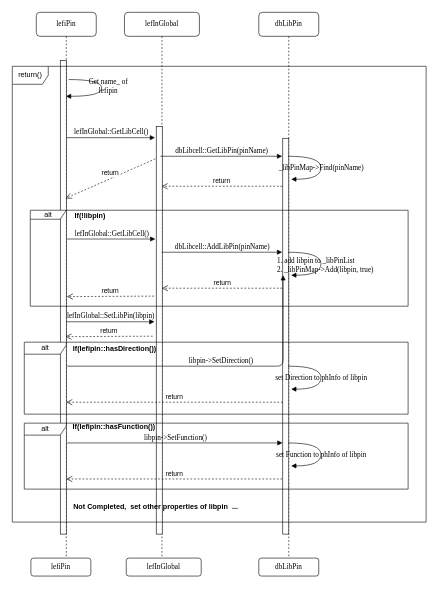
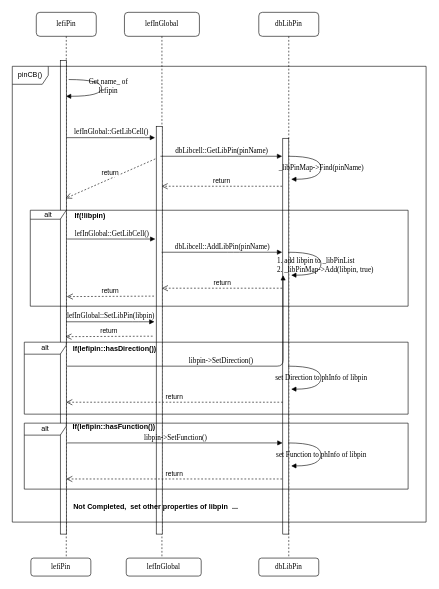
node "return()": label "return()" -> "pinCB()"
